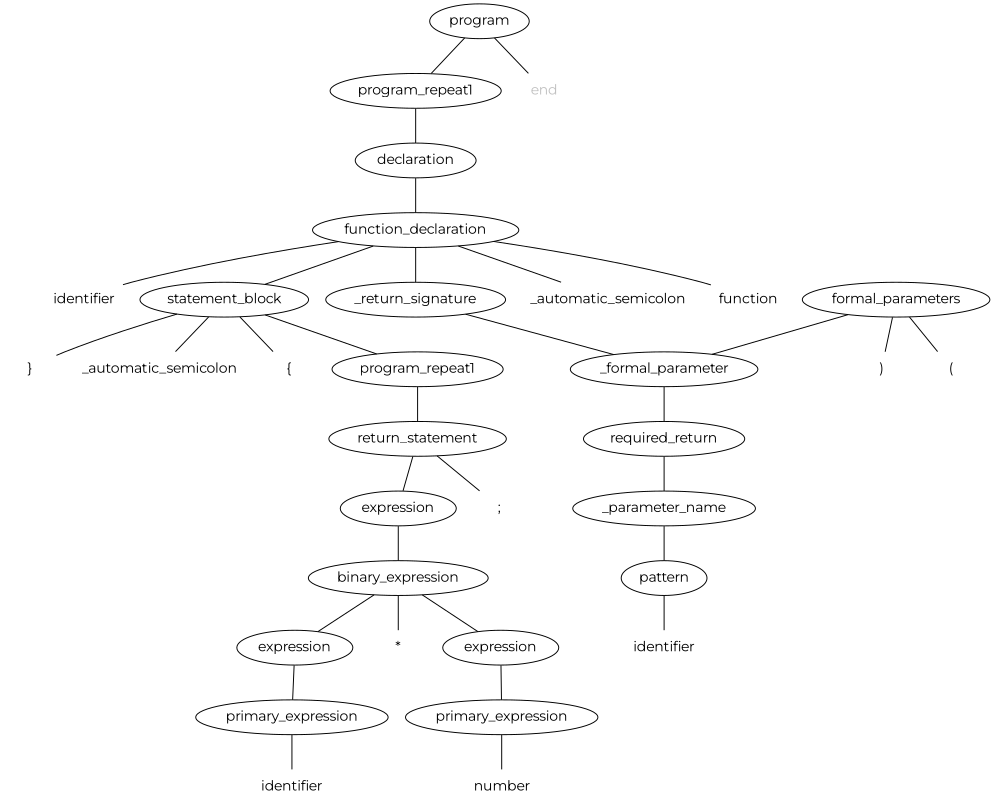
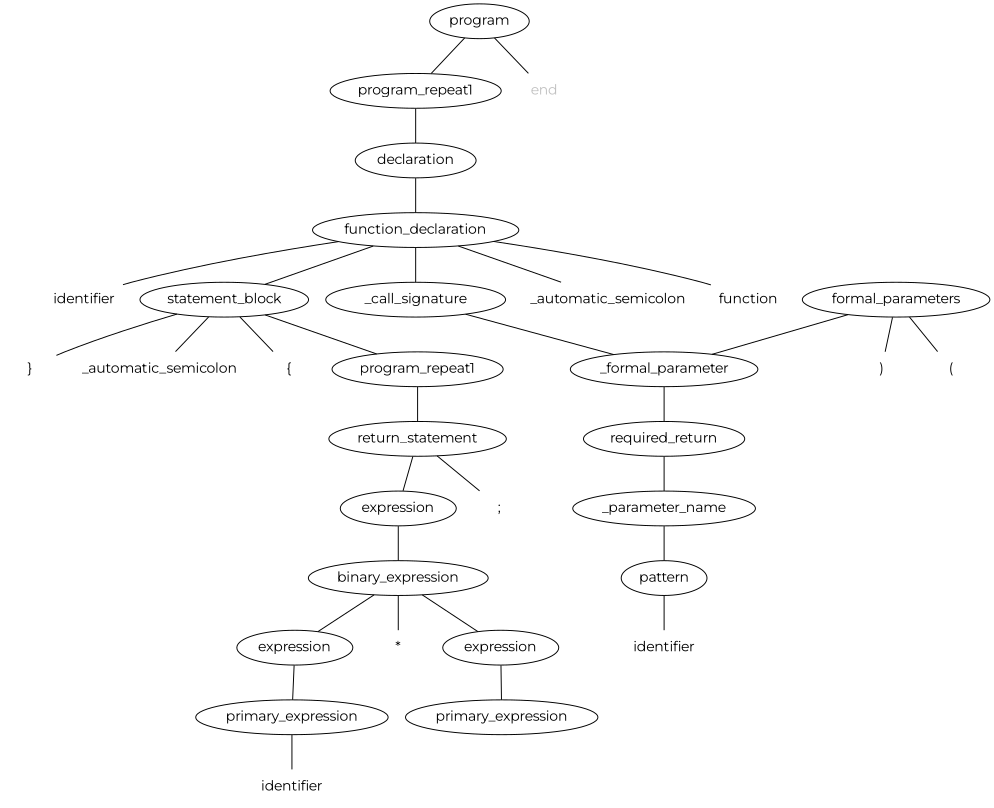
node "_return_signature": label "_return_signature" -> "_call_signature"
node "number": removed
